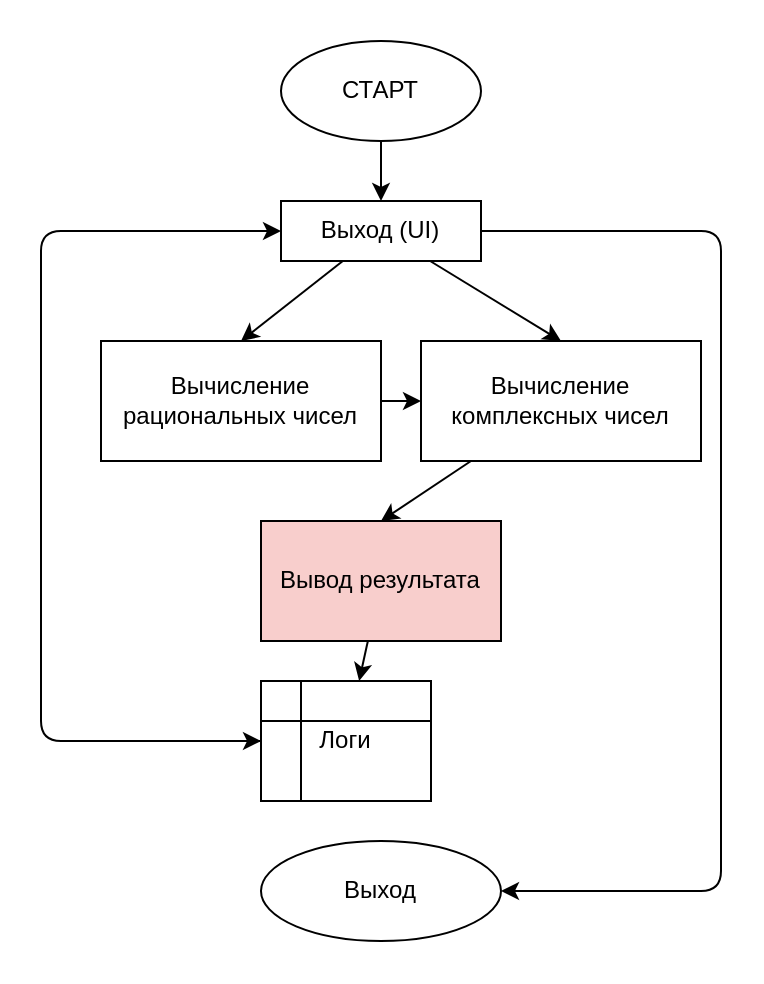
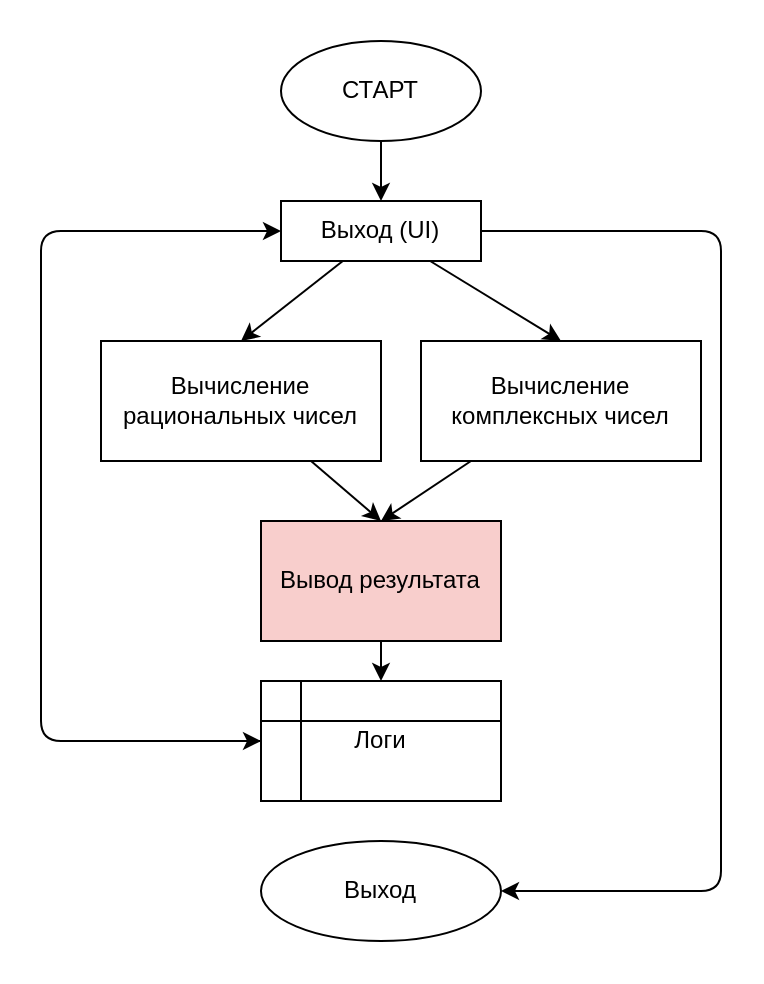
edge "Вычисление рациональных чисел" -> "Вычисление комплексных чисел": now "Вычисление рациональных чисел" -> "Вывод результата"
node "Логи": size 170x120 -> 240x120
